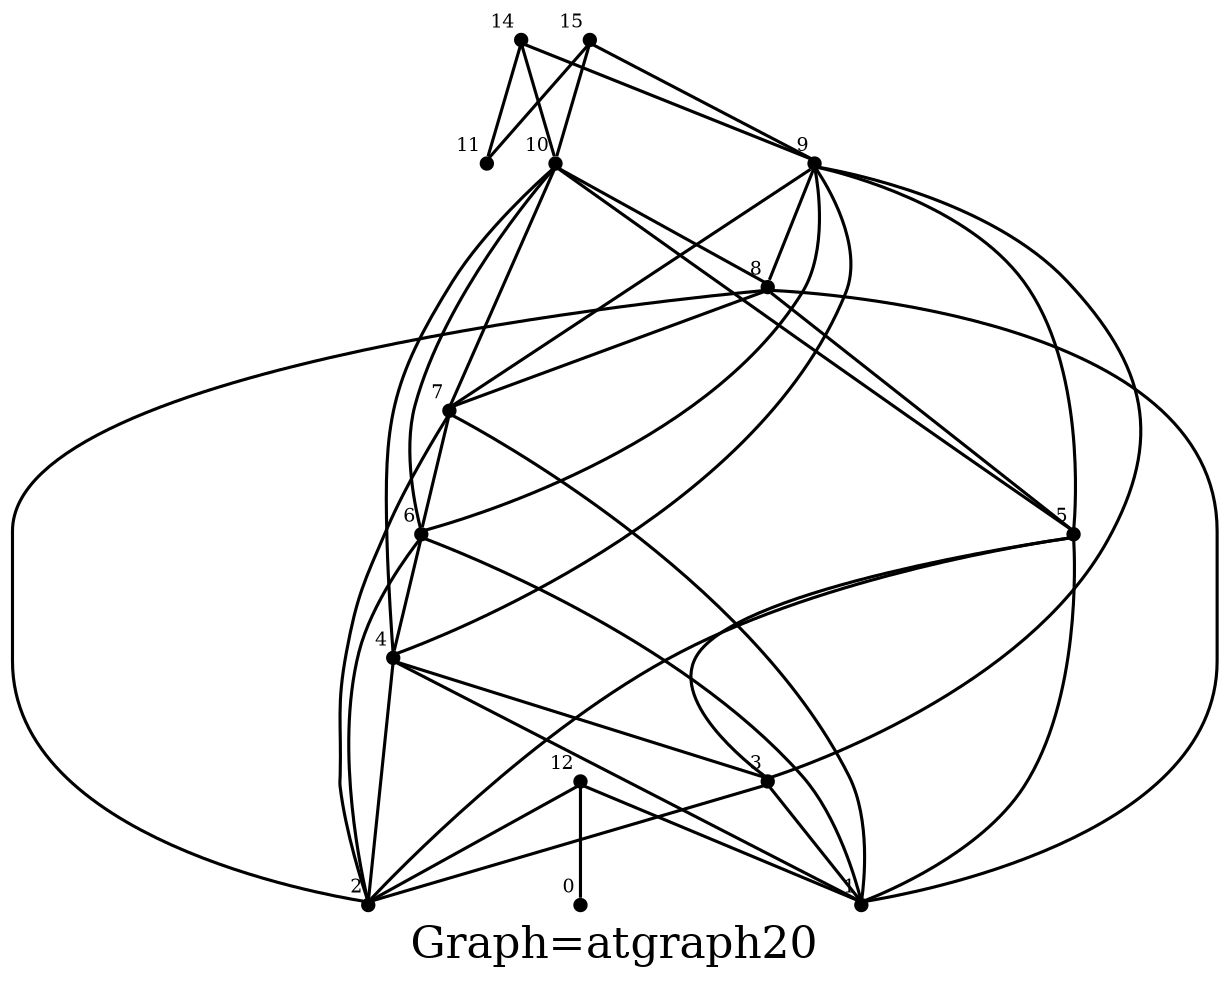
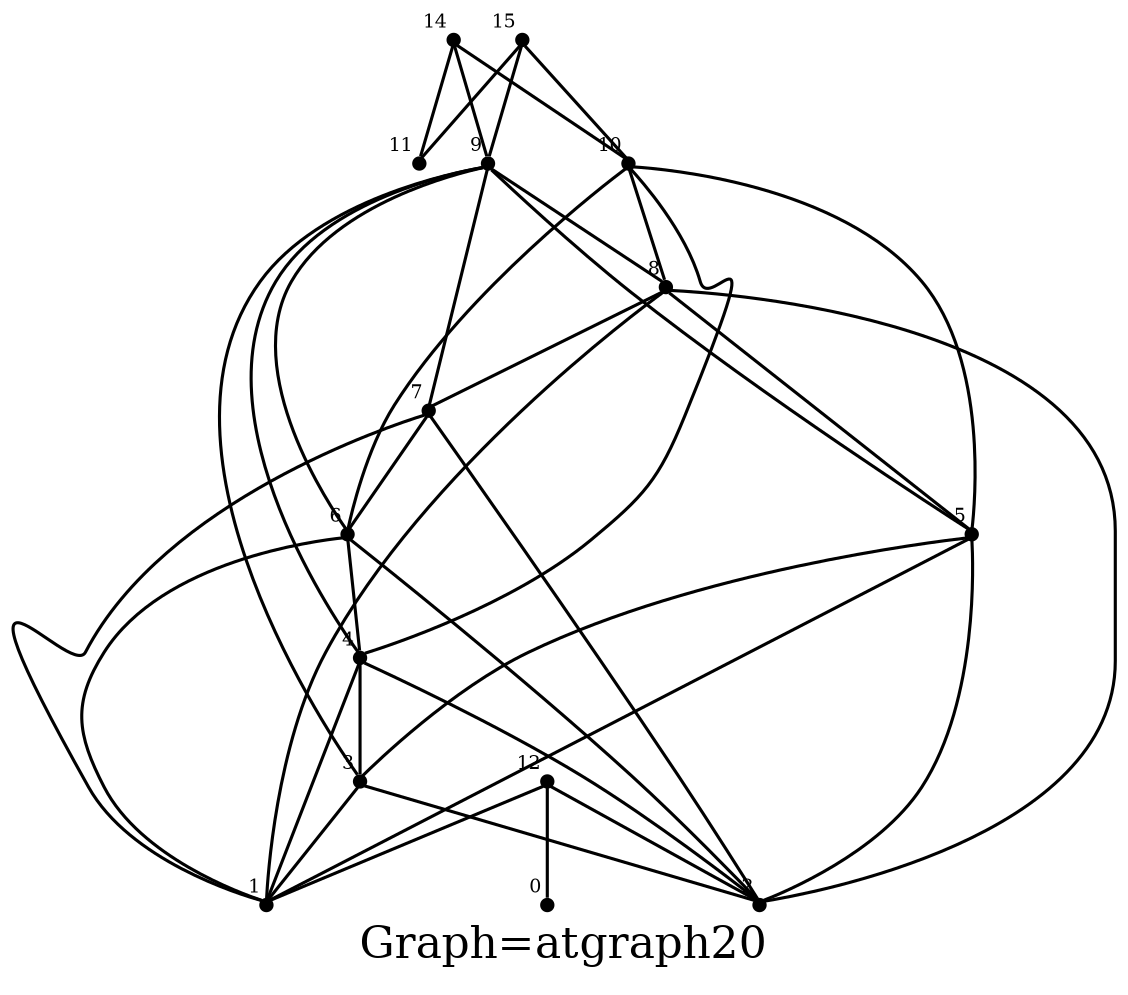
edge "10" -- "7": removed
